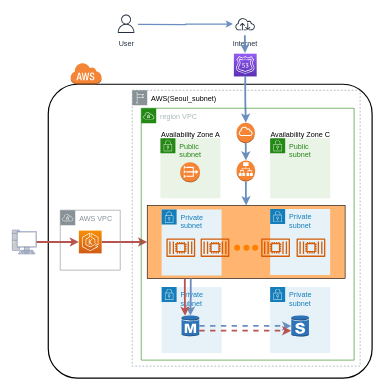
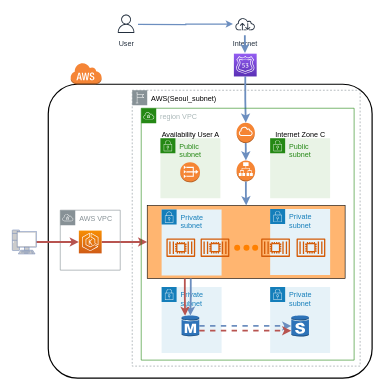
node "Availability Zone A": label "Availability Zone A" -> "Availability User A"
node "Availability Zone C": label "Availability Zone C" -> "Internet Zone C"
